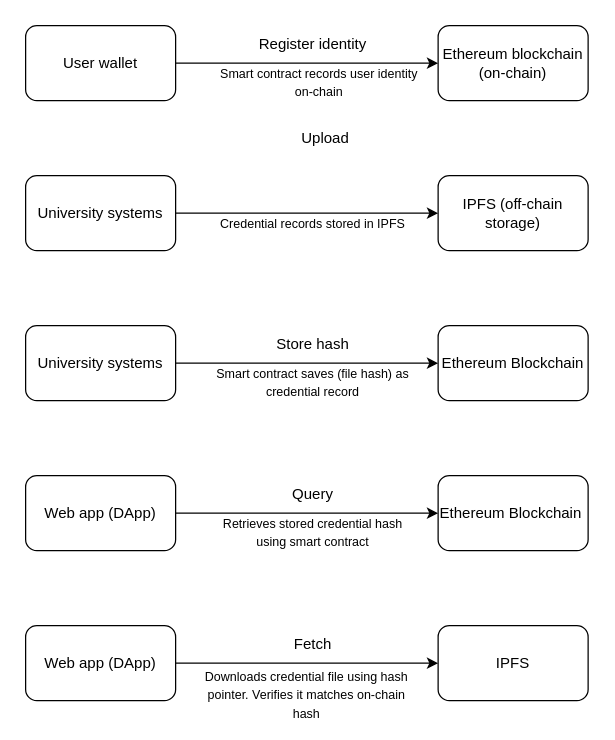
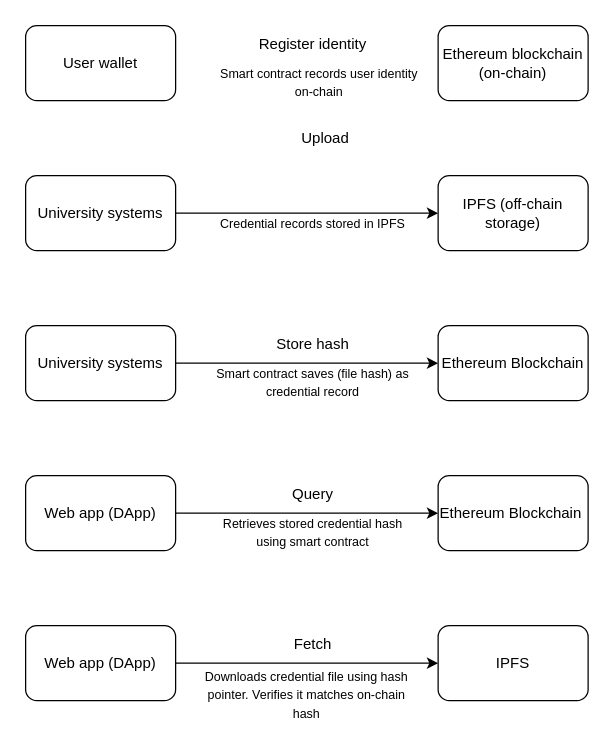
edge "User wallet" -> "Ethereum blockchain (on-chain)": removed
